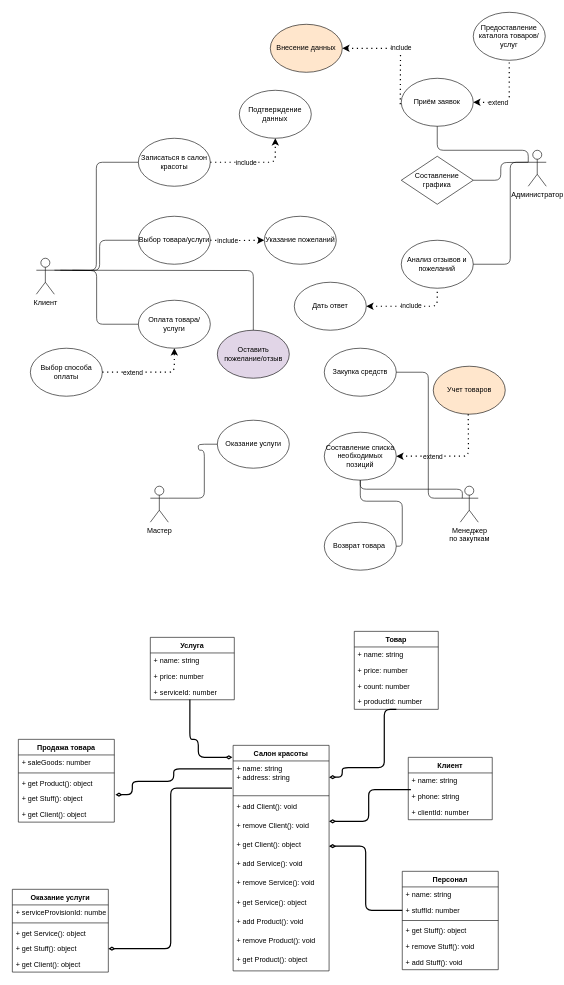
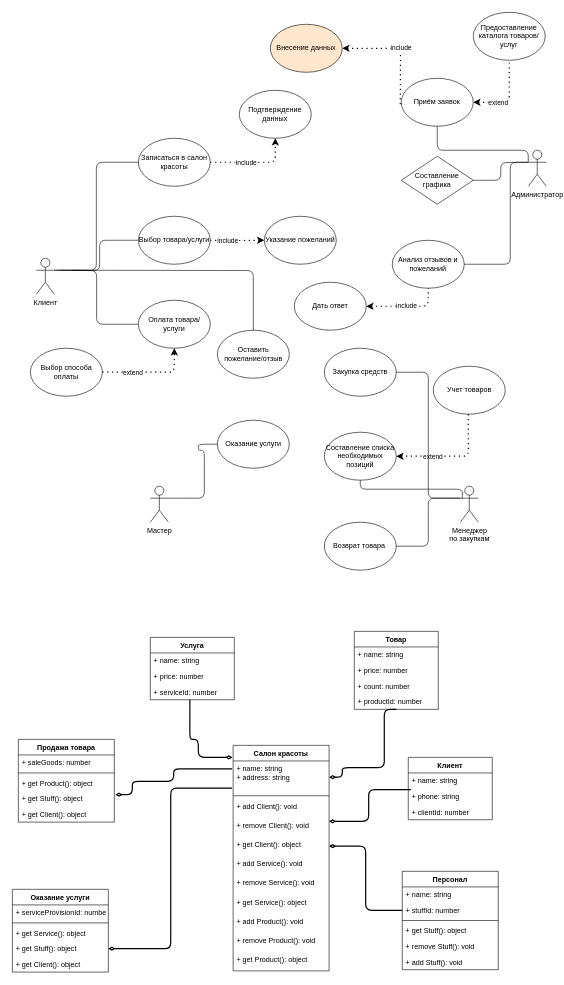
node "Анализ отзывов и пожеланий": moved (437, 264) -> (428, 264)
node "Оставить пожелание/отзыв": fillcolor #e1d5e7 -> #ffffff
node "Учет товаров": fillcolor #ffe6cc -> #ffffff
edge "Составление списка необходимых позиций" -- "Возврат товара": now "Менеджер по закупкам" -- "Возврат товара"
